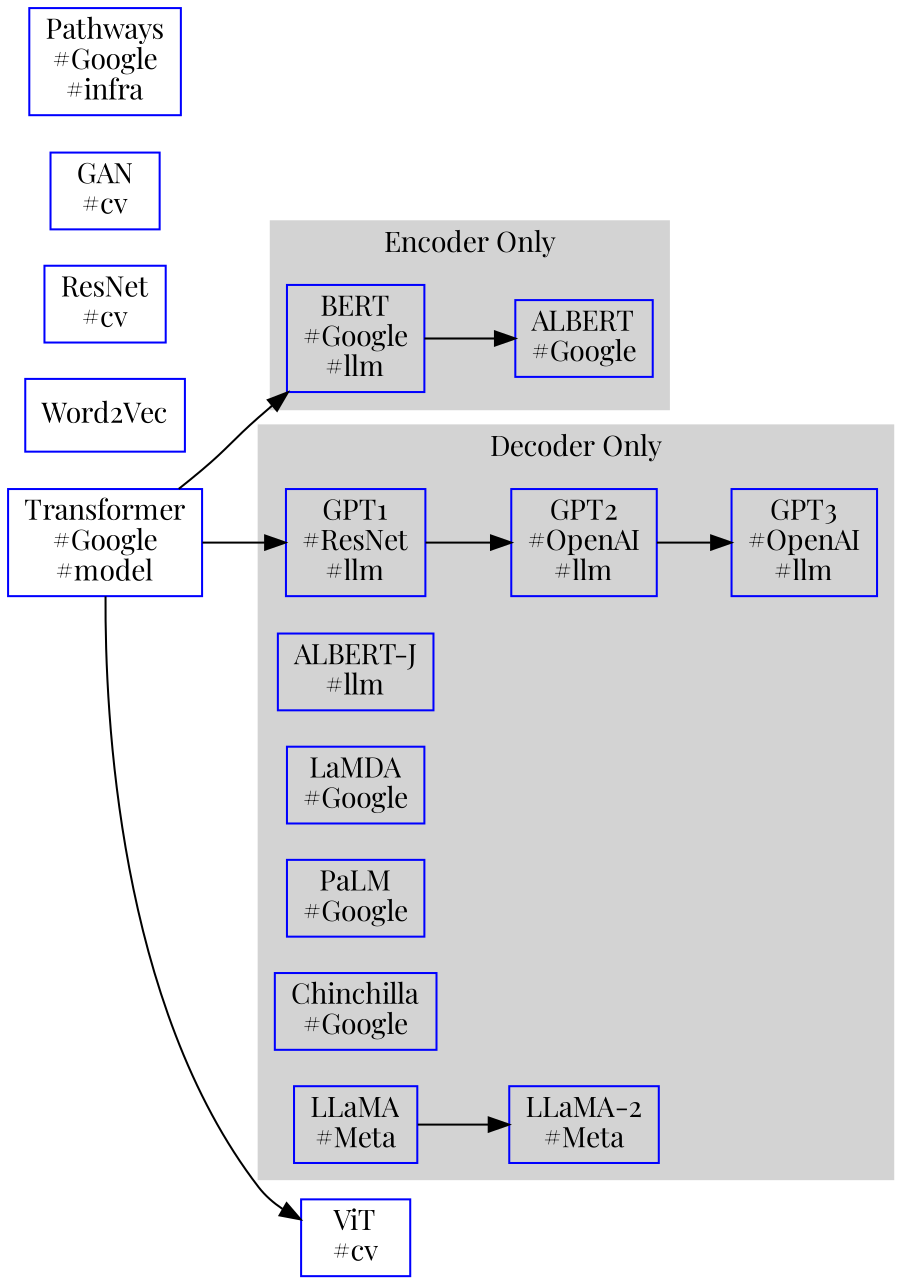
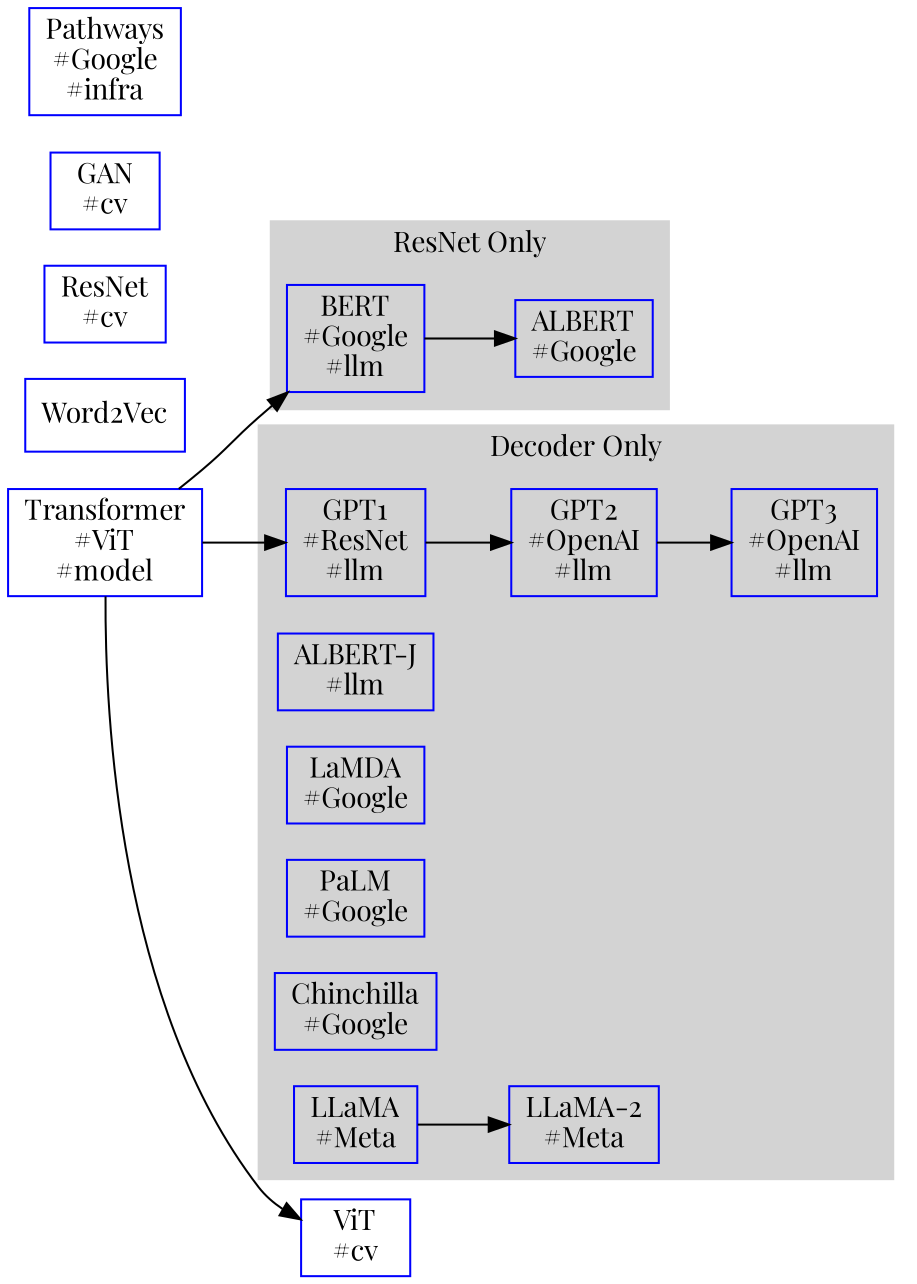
cluster "Encoder Only": label "Encoder Only" -> "ResNet Only"
node "Transformer #Google #model": label "Transformer #Google #model" -> "Transformer #ViT #model"
